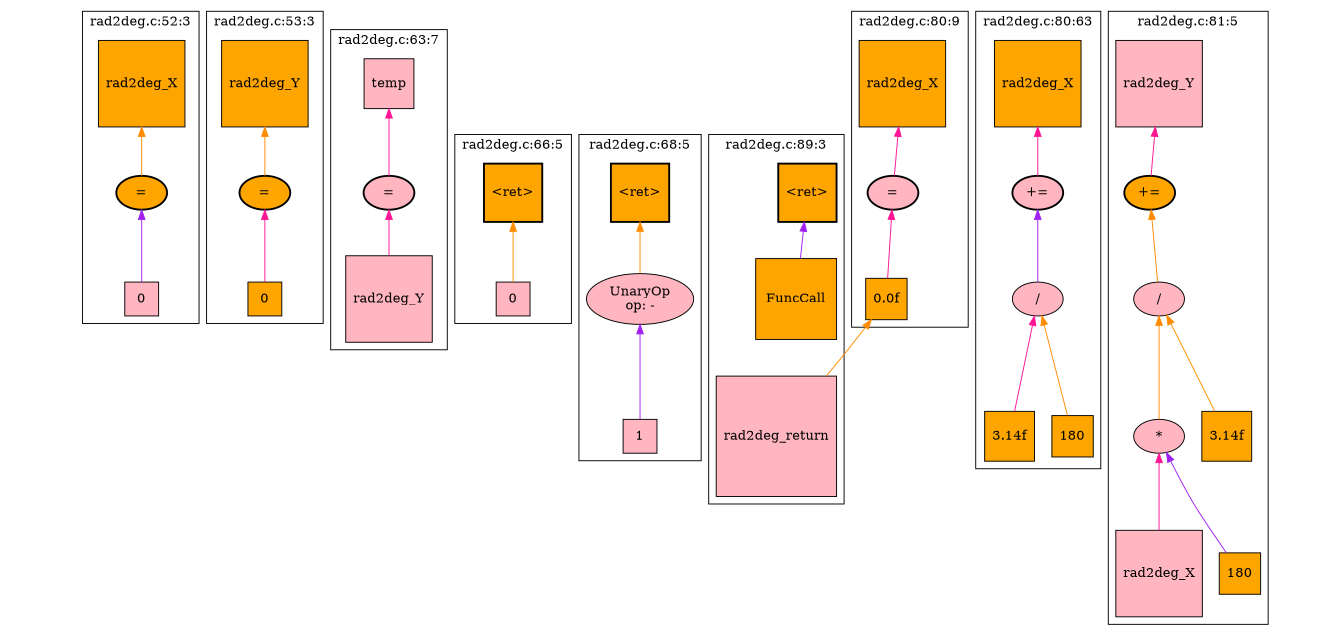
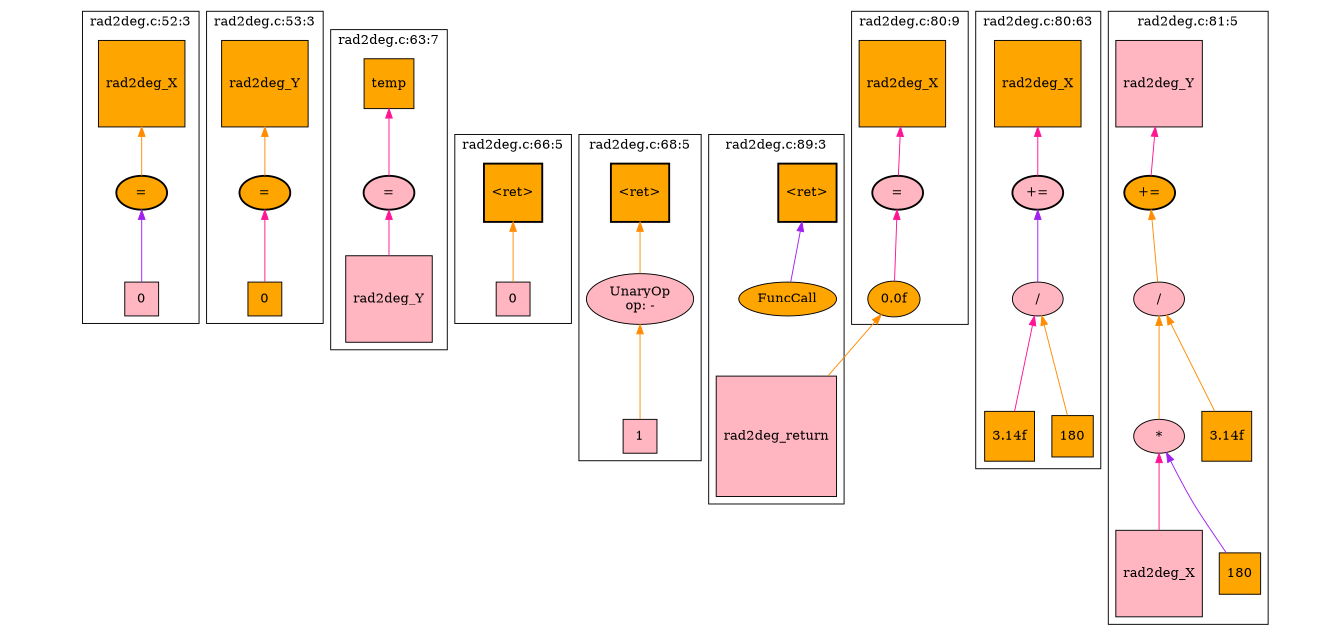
node "temp": fillcolor lightpink -> orange
node "FuncCall": shape square -> ellipse
node "0.0f": shape square -> ellipse
edge "UnaryOp op: -" -- "1": color purple -> darkorange
